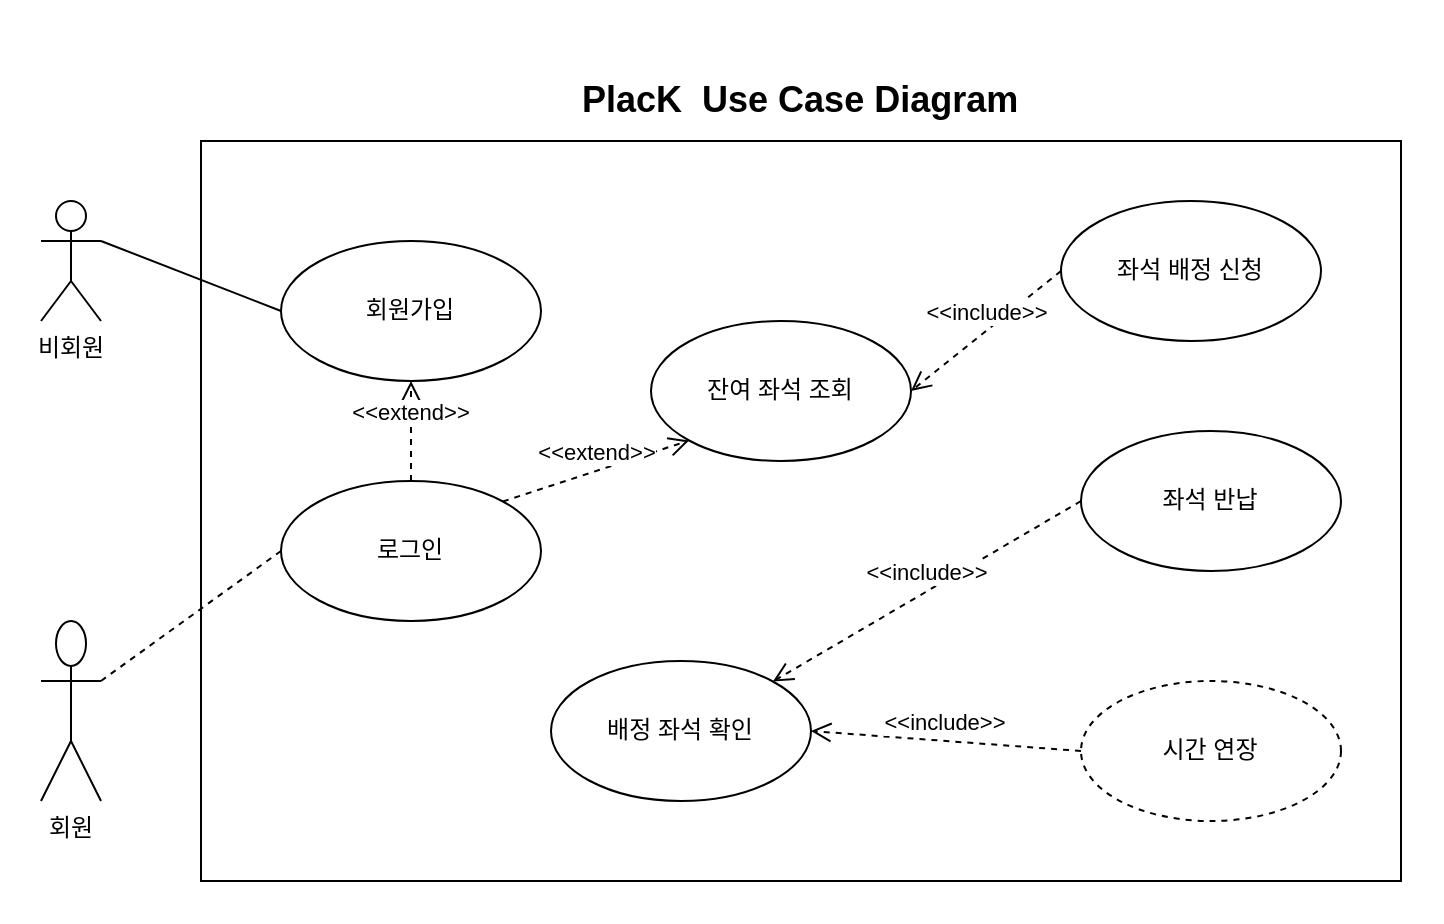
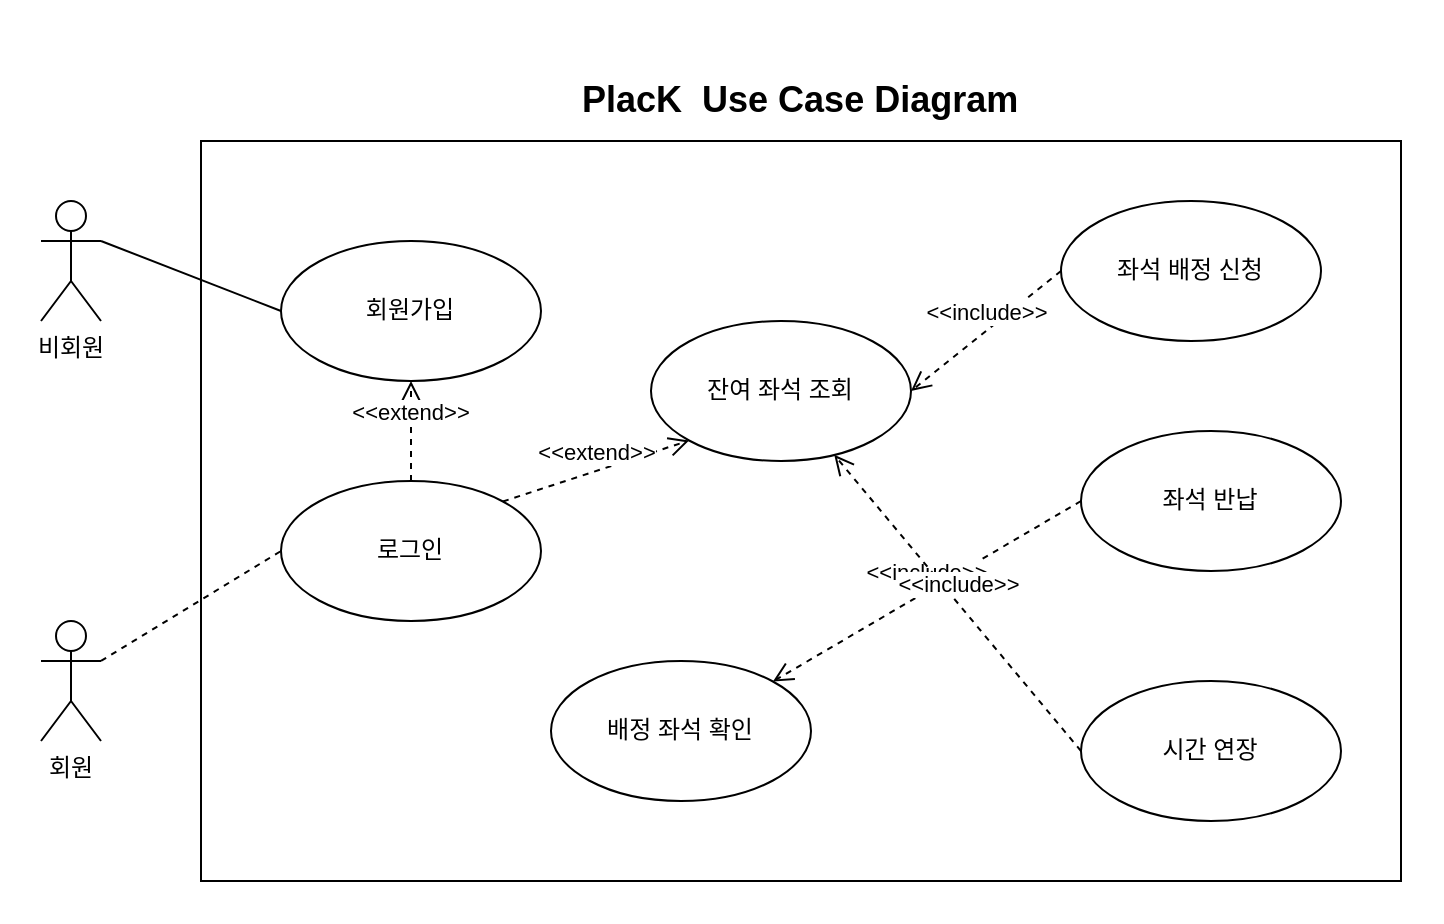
node "회원": size 60x180 -> 60x120
edge "시간 연장" -> "배정 좌석 확인": now "시간 연장" -> "잔여 좌석 조회"
node "시간 연장": style dashed -> solid
